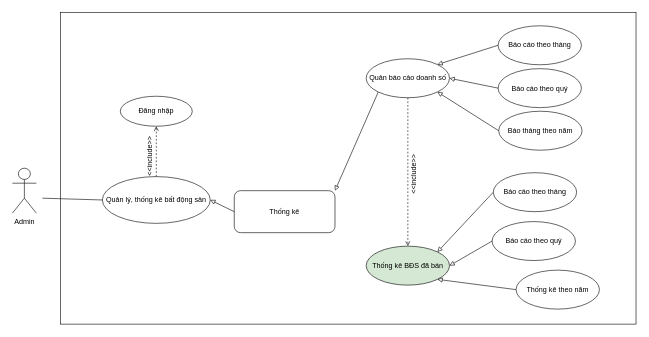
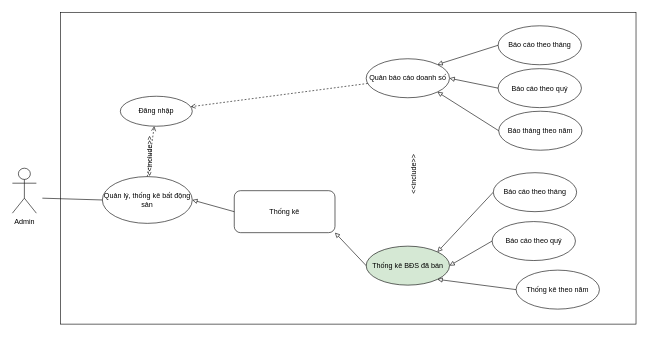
edge "Quản báo cáo doanh số" -> "Thống kê": removed
edge "Quản báo cáo doanh số" -> "Thống kê BĐS đã bán": now "Quản báo cáo doanh số" -> "Đăng nhập"
node "Quản lý, thống kê bất động sản": size 108x47 -> 90x47
edge "Thống kê BĐS đã bán" -> "Thống kê": added
